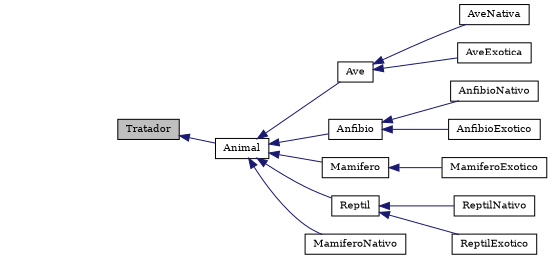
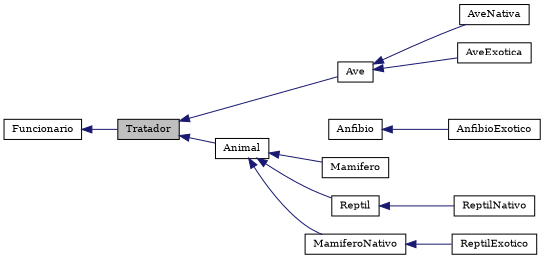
node "AnfibioNativo": removed
edge "Ave" -> "Animal": now "Ave" -> "Tratador"
node "Funcionario": added
edge "Anfibio" -> "Animal": removed
node "MamiferoExotico": removed
edge "ReptilExotico" -> "Reptil": now "ReptilExotico" -> "MamiferoNativo"
